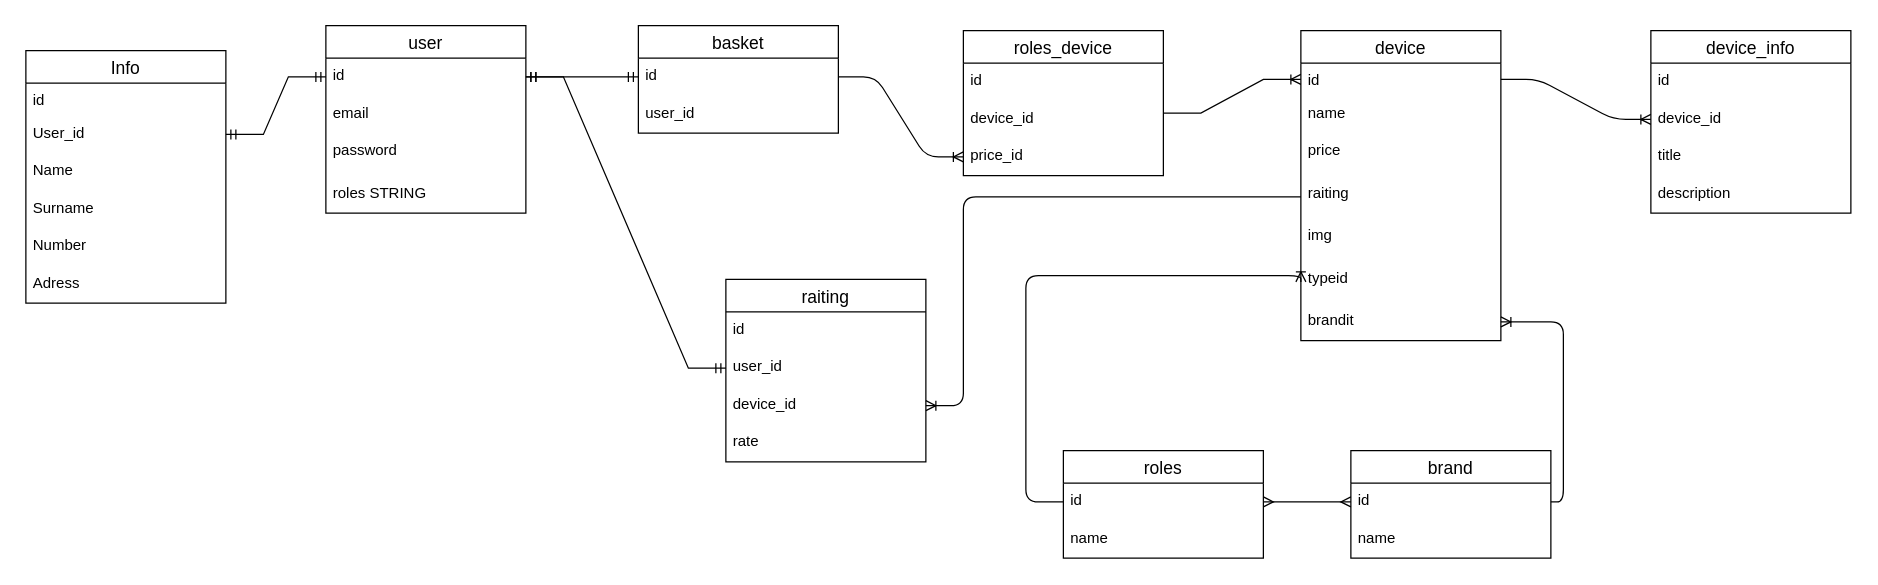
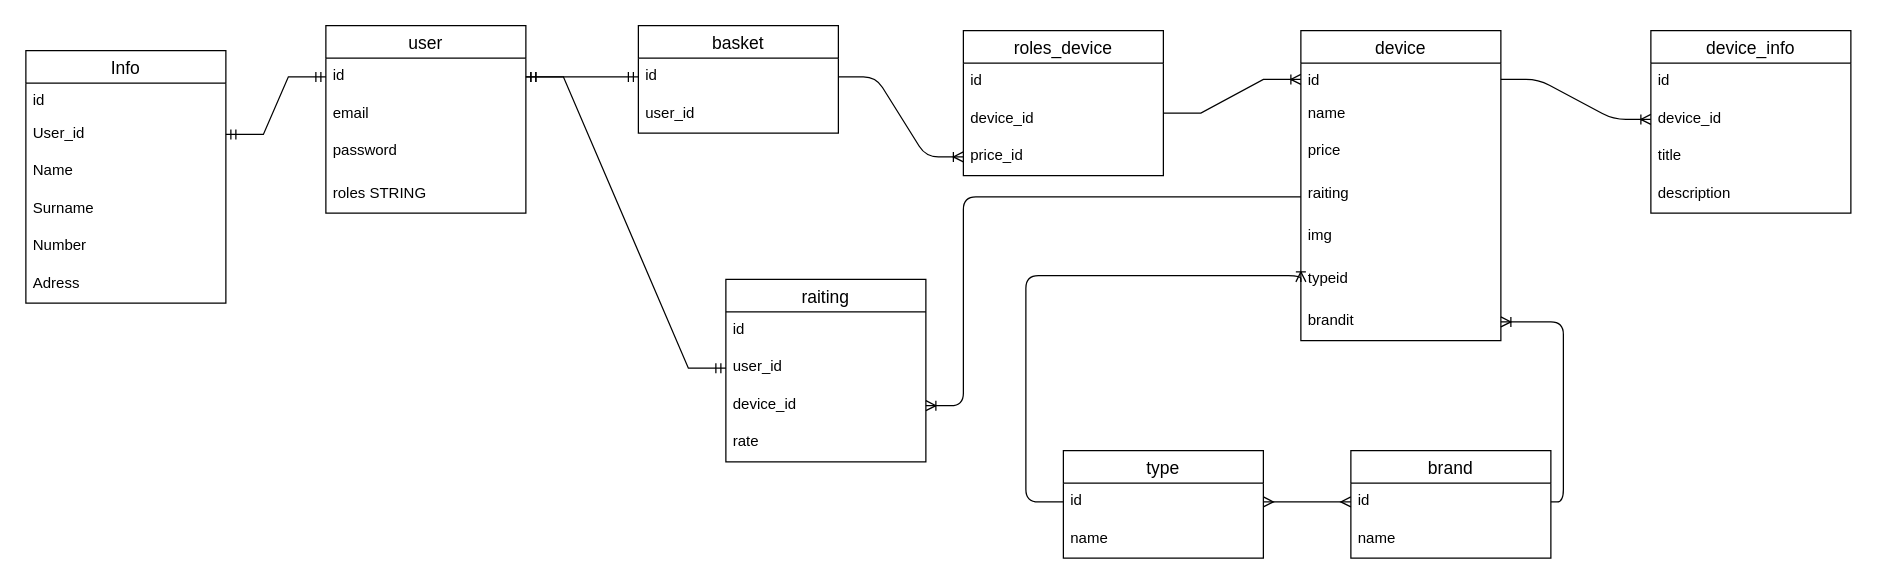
node "roles": label "roles" -> "type"
